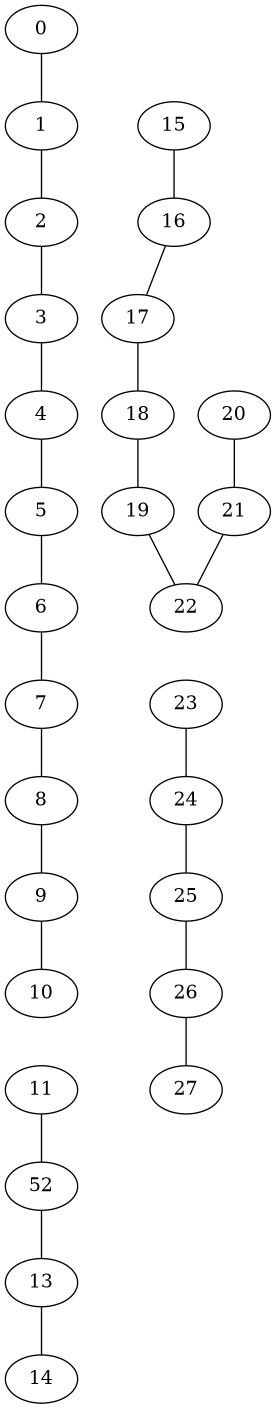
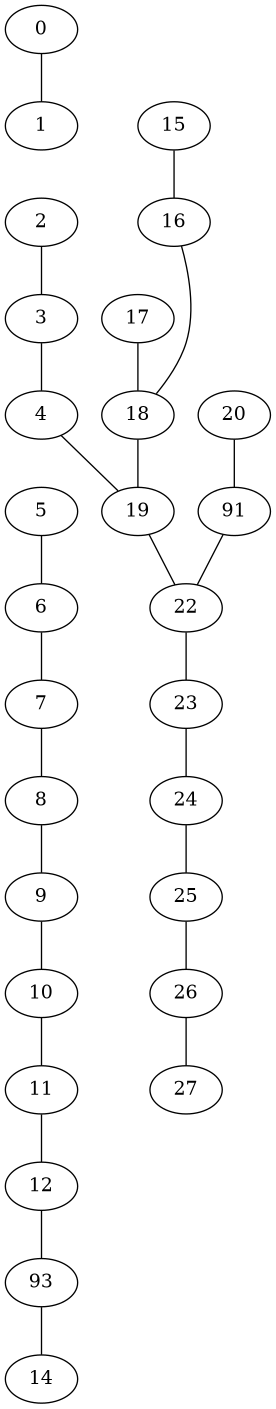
edge "1" -- "2": removed
edge "16" -- "17": now "16" -- "18"
edge "4" -- "5": now "4" -- "19"
node "21": label "21" -> "91"
edge "22" -- "23": added
edge "10" -- "11": added
node "52": label "52" -> "12"
node "13": label "13" -> "93"
